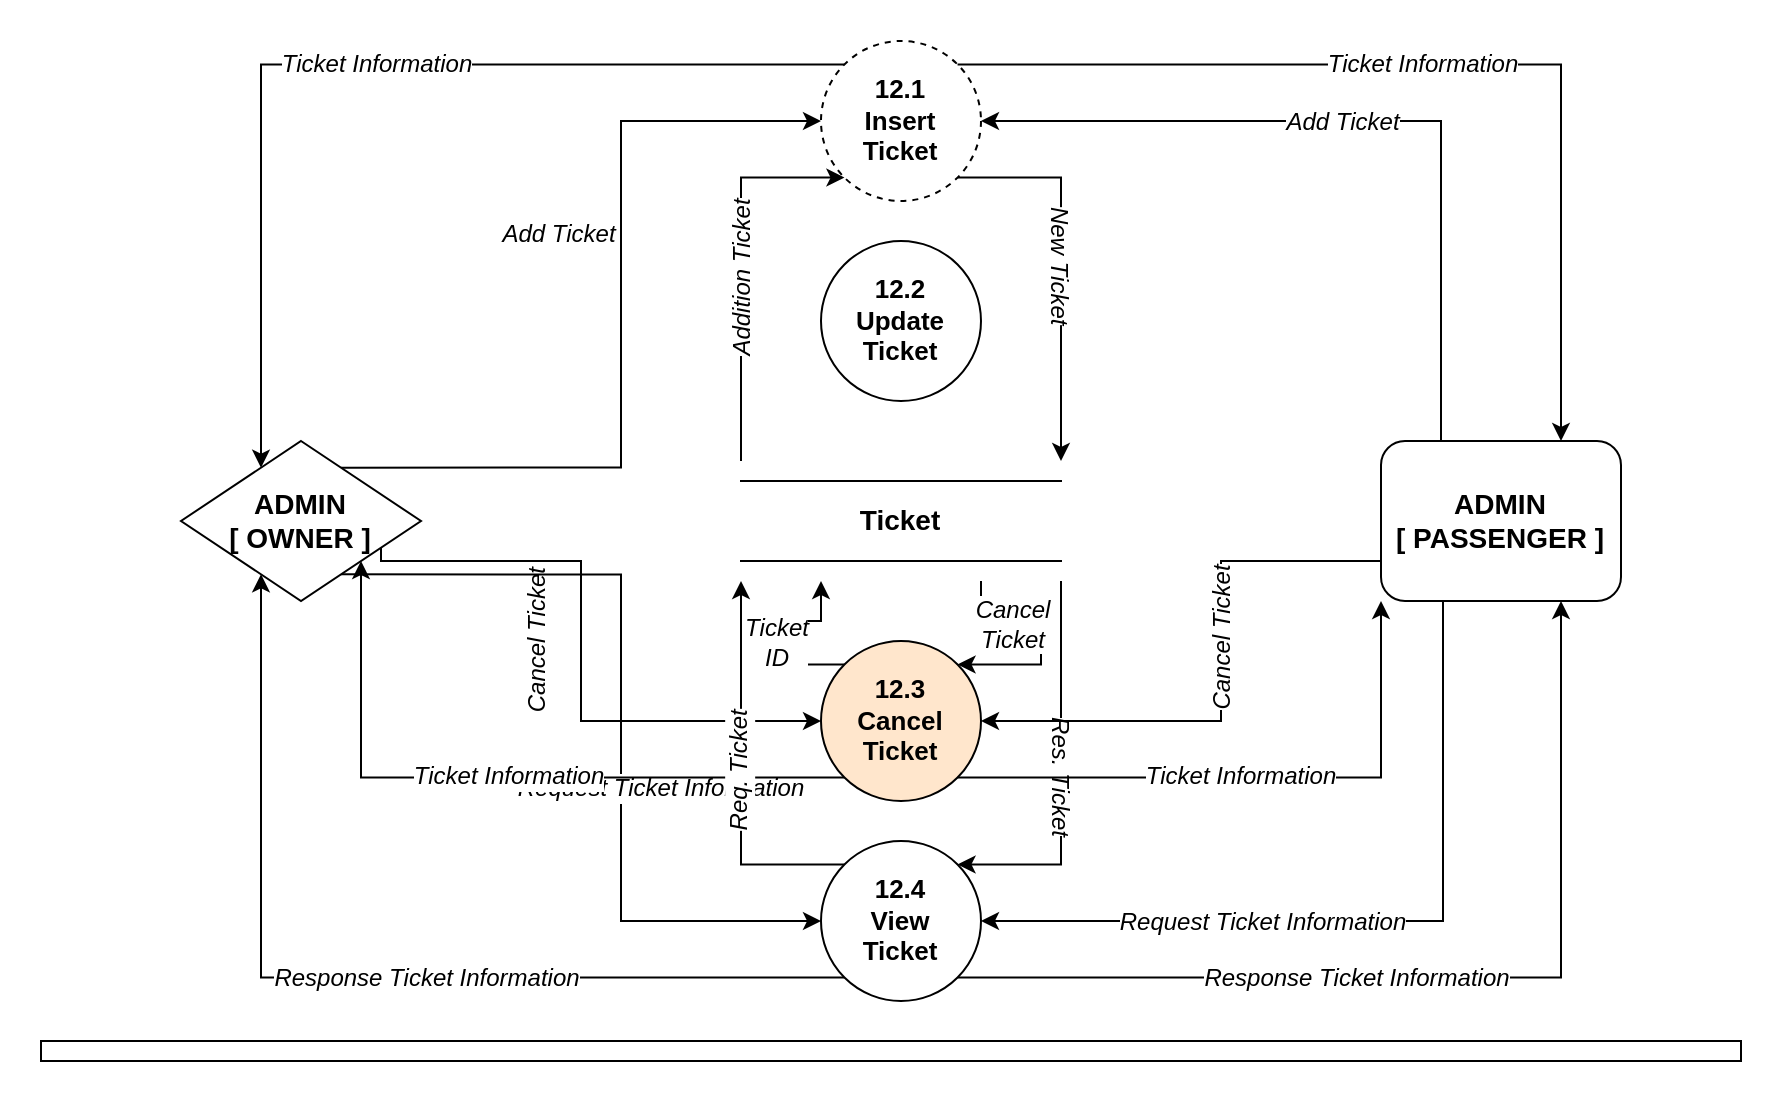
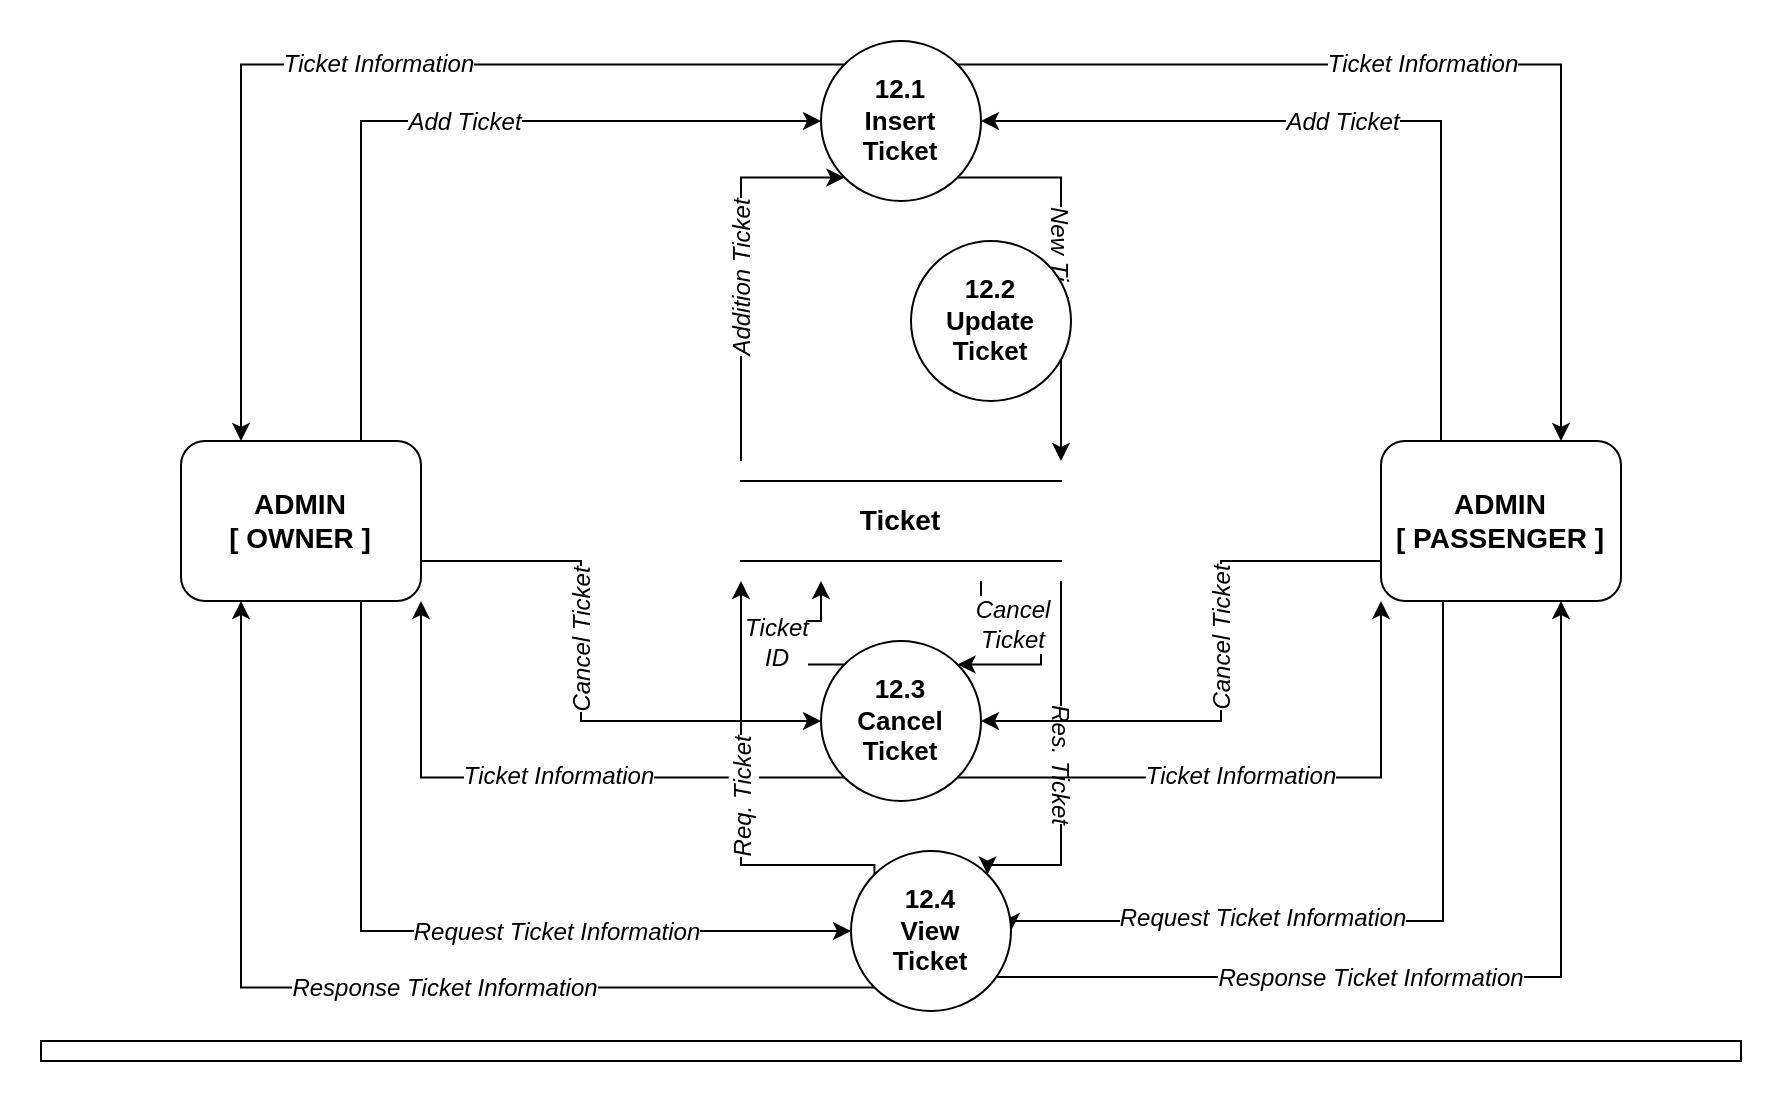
node "12.1Insert Ticket": style dashed -> solid
node "12.2UpdateTicket": moved (901, 321) -> (991, 321)
node "ADMIN[ OWNER ]": shape diamond -> rounded rectangle
node "12.3CancelTicket": fillcolor #ffe6cc -> #ffffff
node "12.4ViewTicket": moved (901, 921) -> (931, 931)
